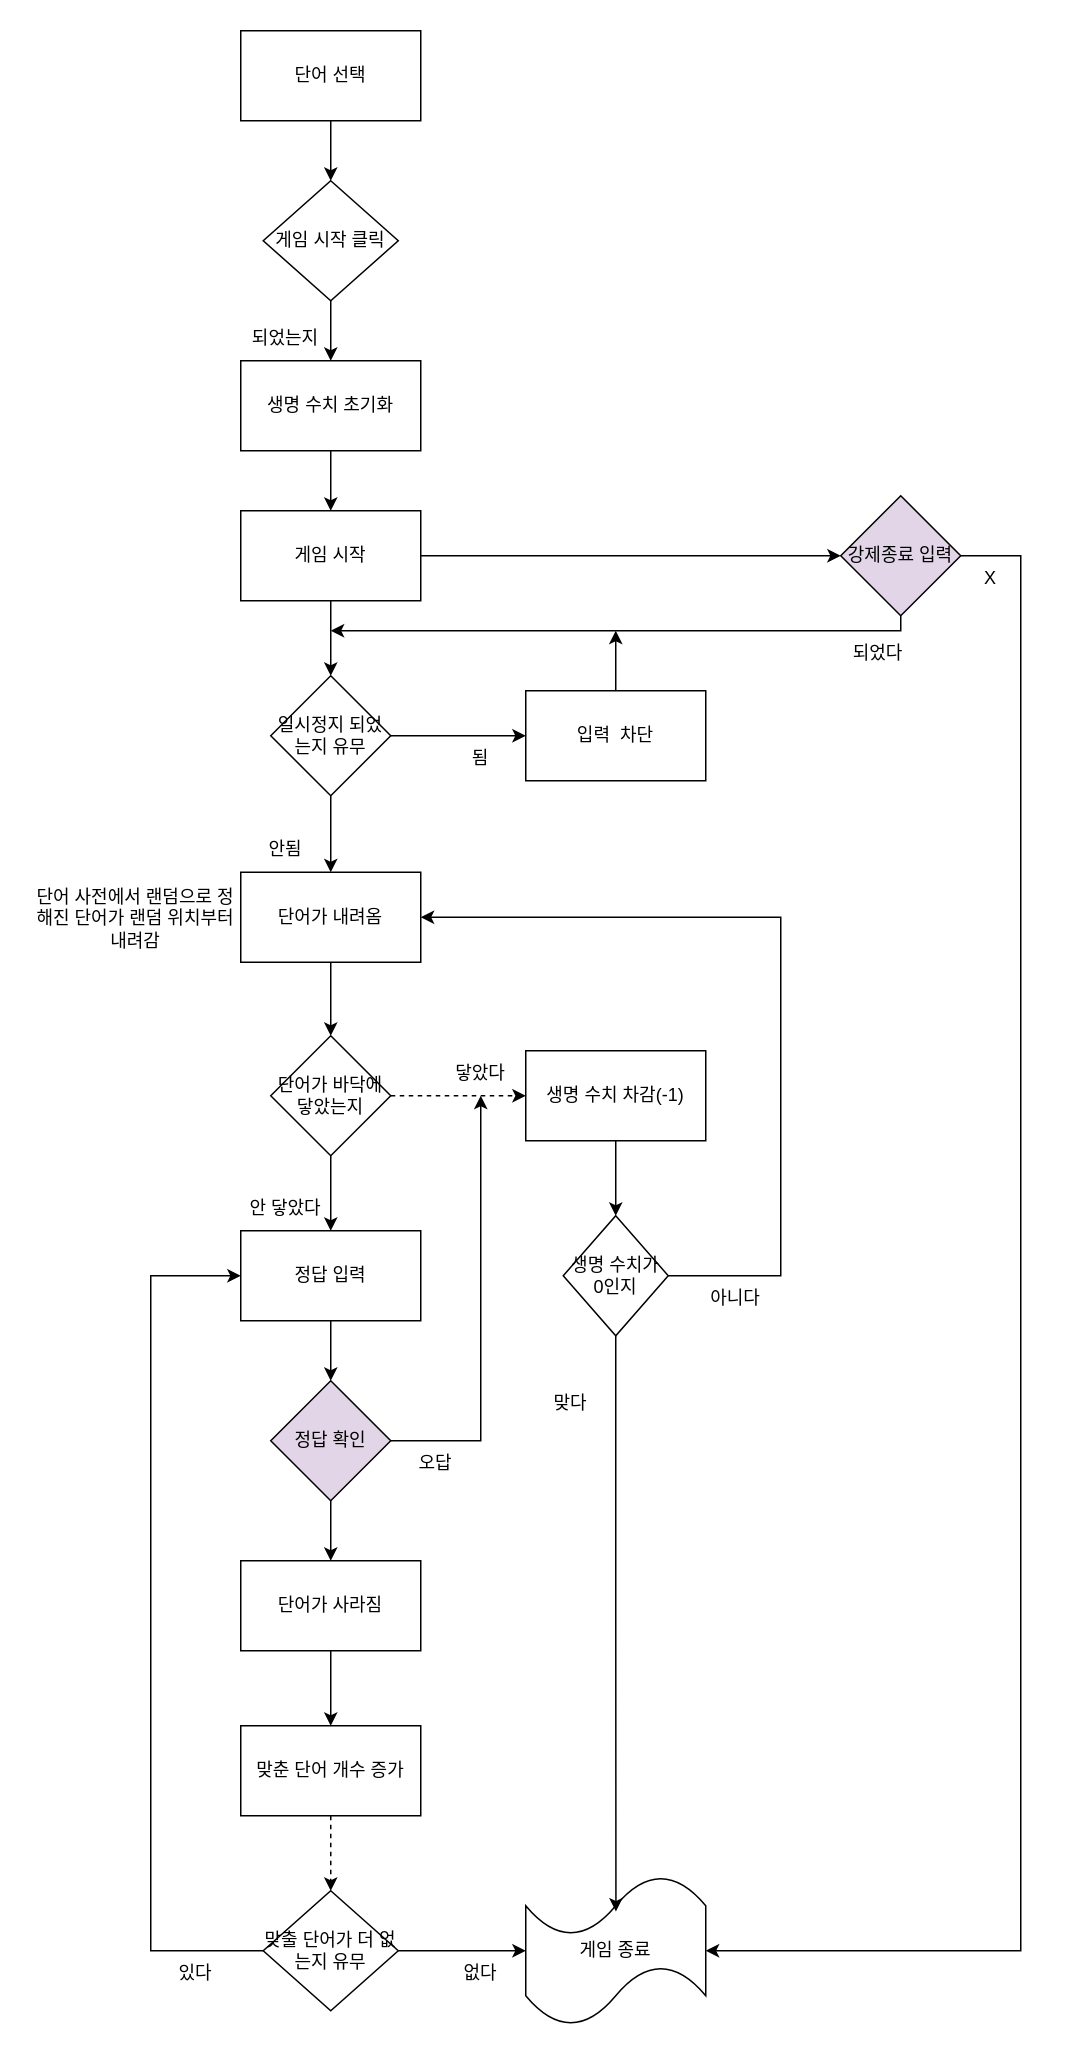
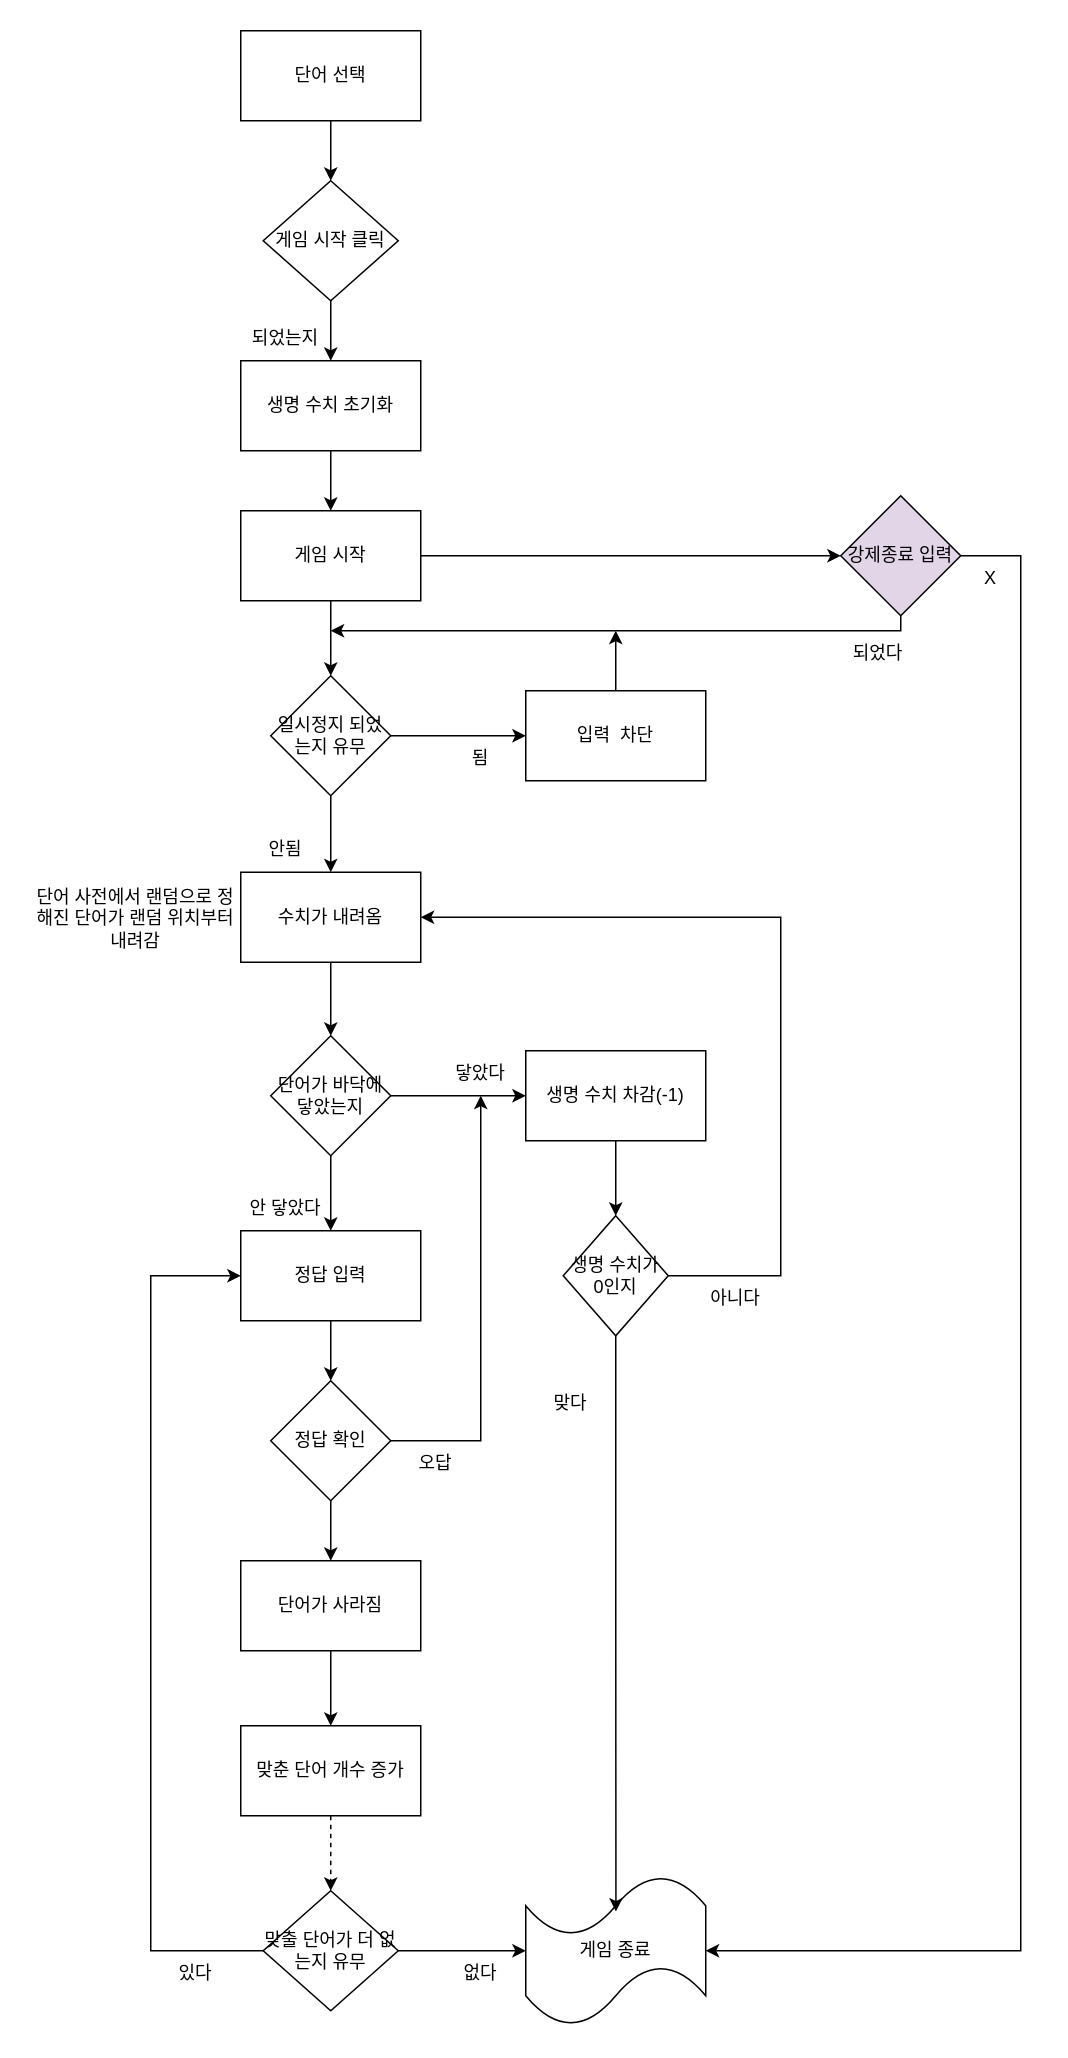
node "단어가 내려옴": label "단어가 내려옴" -> "수치가 내려옴"
edge "단어가 바닥에 닿았는지" -> "생명 수치 차감(-1)": style dashed -> solid
node "정답 확인": fillcolor #e1d5e7 -> #ffffff
